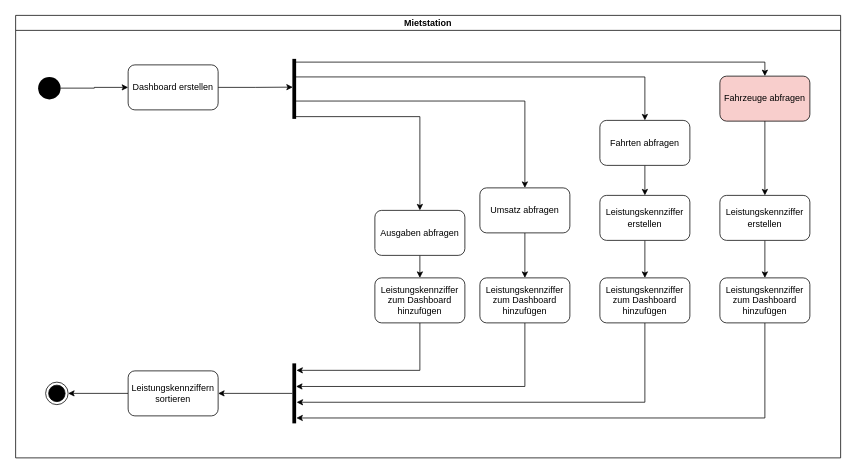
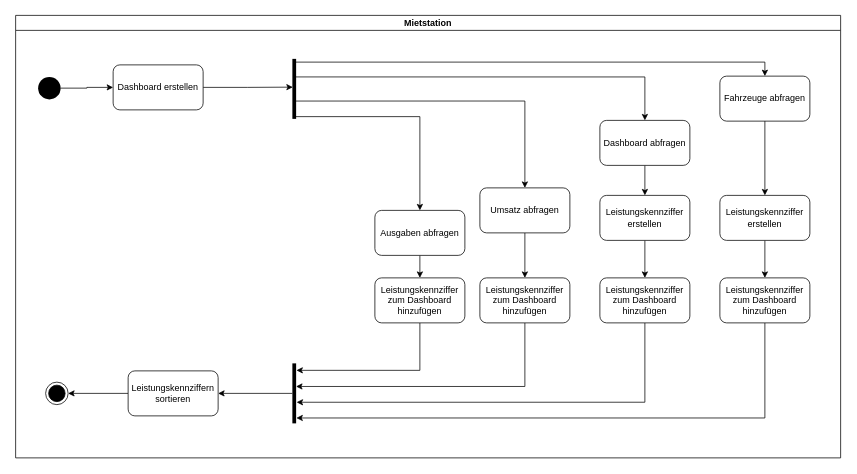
node "Dashboard erstellen": moved (173, 87) -> (158, 87)
node "Fahrzeuge abfragen": fillcolor #f8cecc -> #ffffff
node "Fahrten abfragen": label "Fahrten abfragen" -> "Dashboard abfragen"
